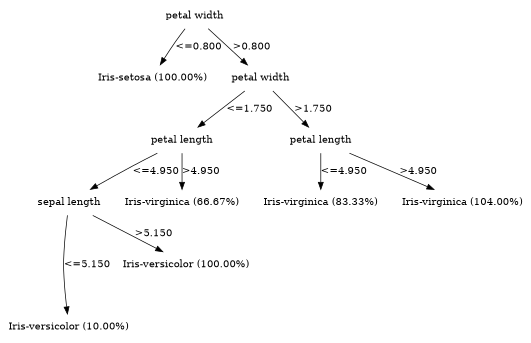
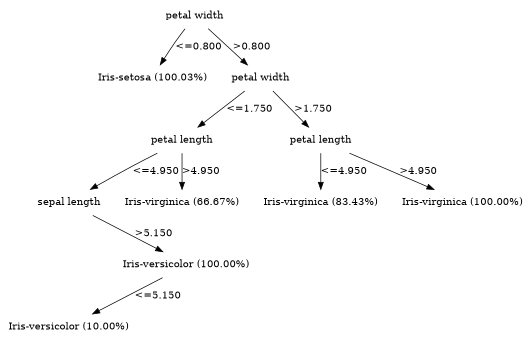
node "Iris-setosa (100.00%)": label "Iris-setosa (100.00%)" -> "Iris-setosa (100.03%)"
node "Iris-virginica (83.33%)": label "Iris-virginica (83.33%)" -> "Iris-virginica (83.43%)"
node "Iris-virginica (104.00%)": label "Iris-virginica (104.00%)" -> "Iris-virginica (100.00%)"
edge "sepal length" -> "Iris-versicolor (10.00%)": now "Iris-versicolor (100.00%)" -> "Iris-versicolor (10.00%)"
